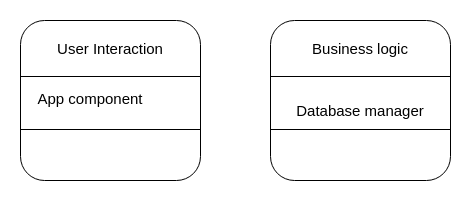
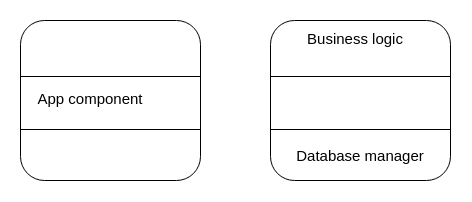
node "User Interaction": removed
node "Business logic": moved (361, 49) -> (356, 39)
node "Database manager": moved (361, 111) -> (361, 156)
